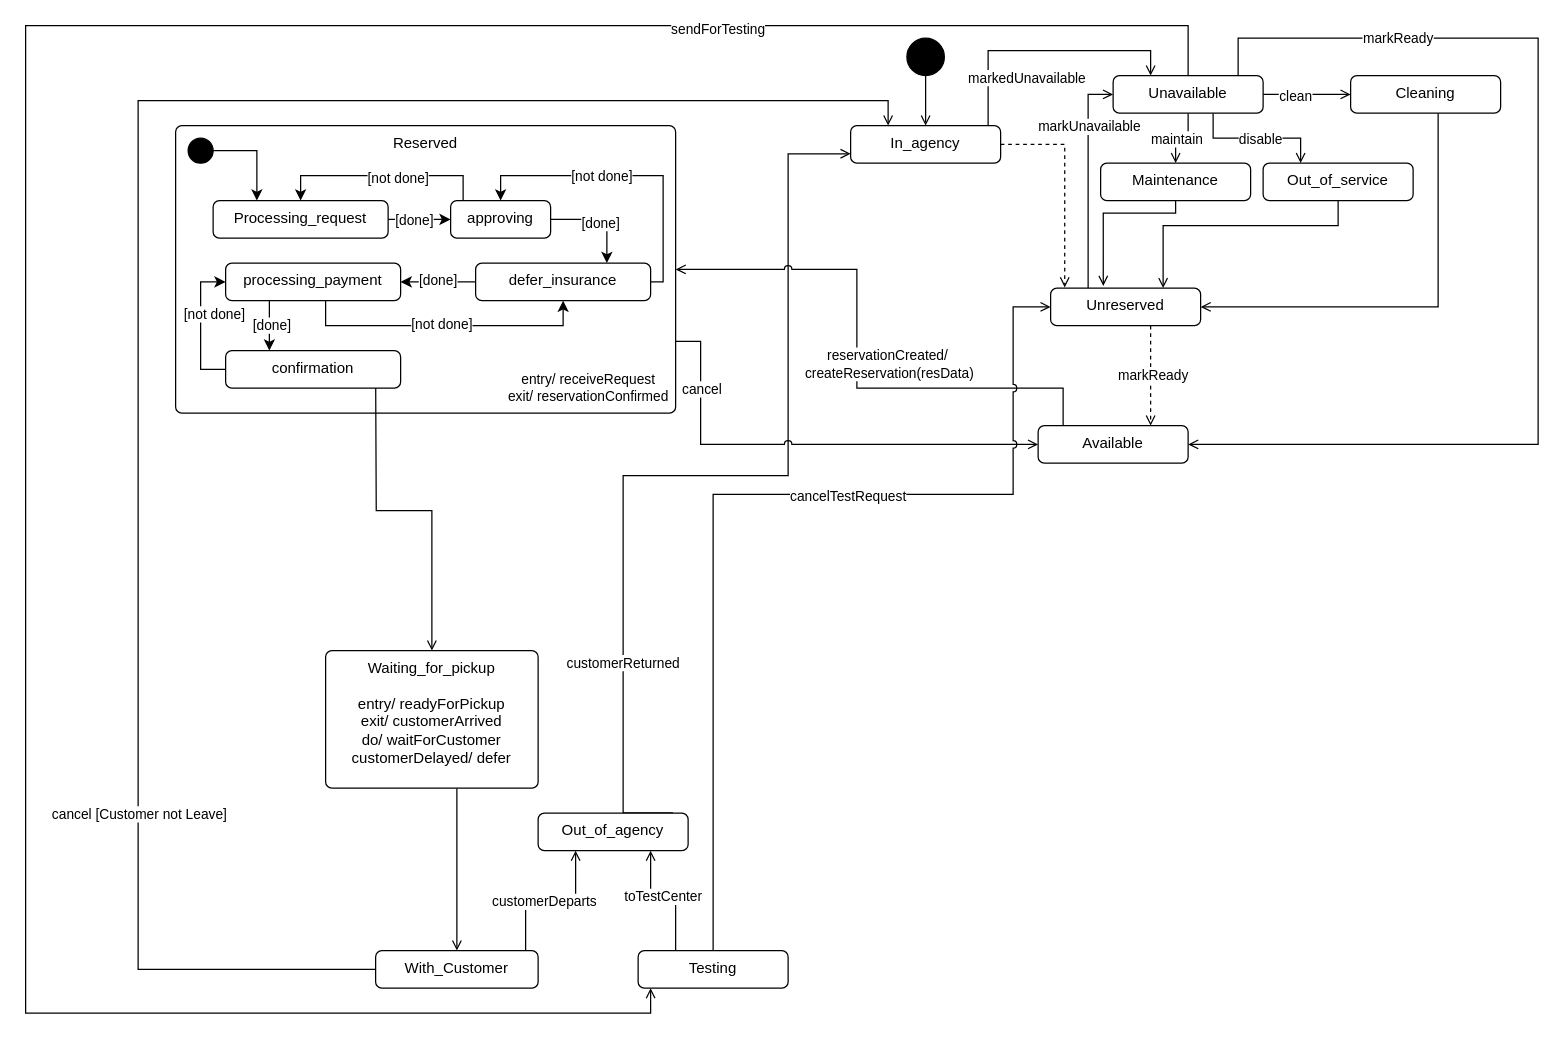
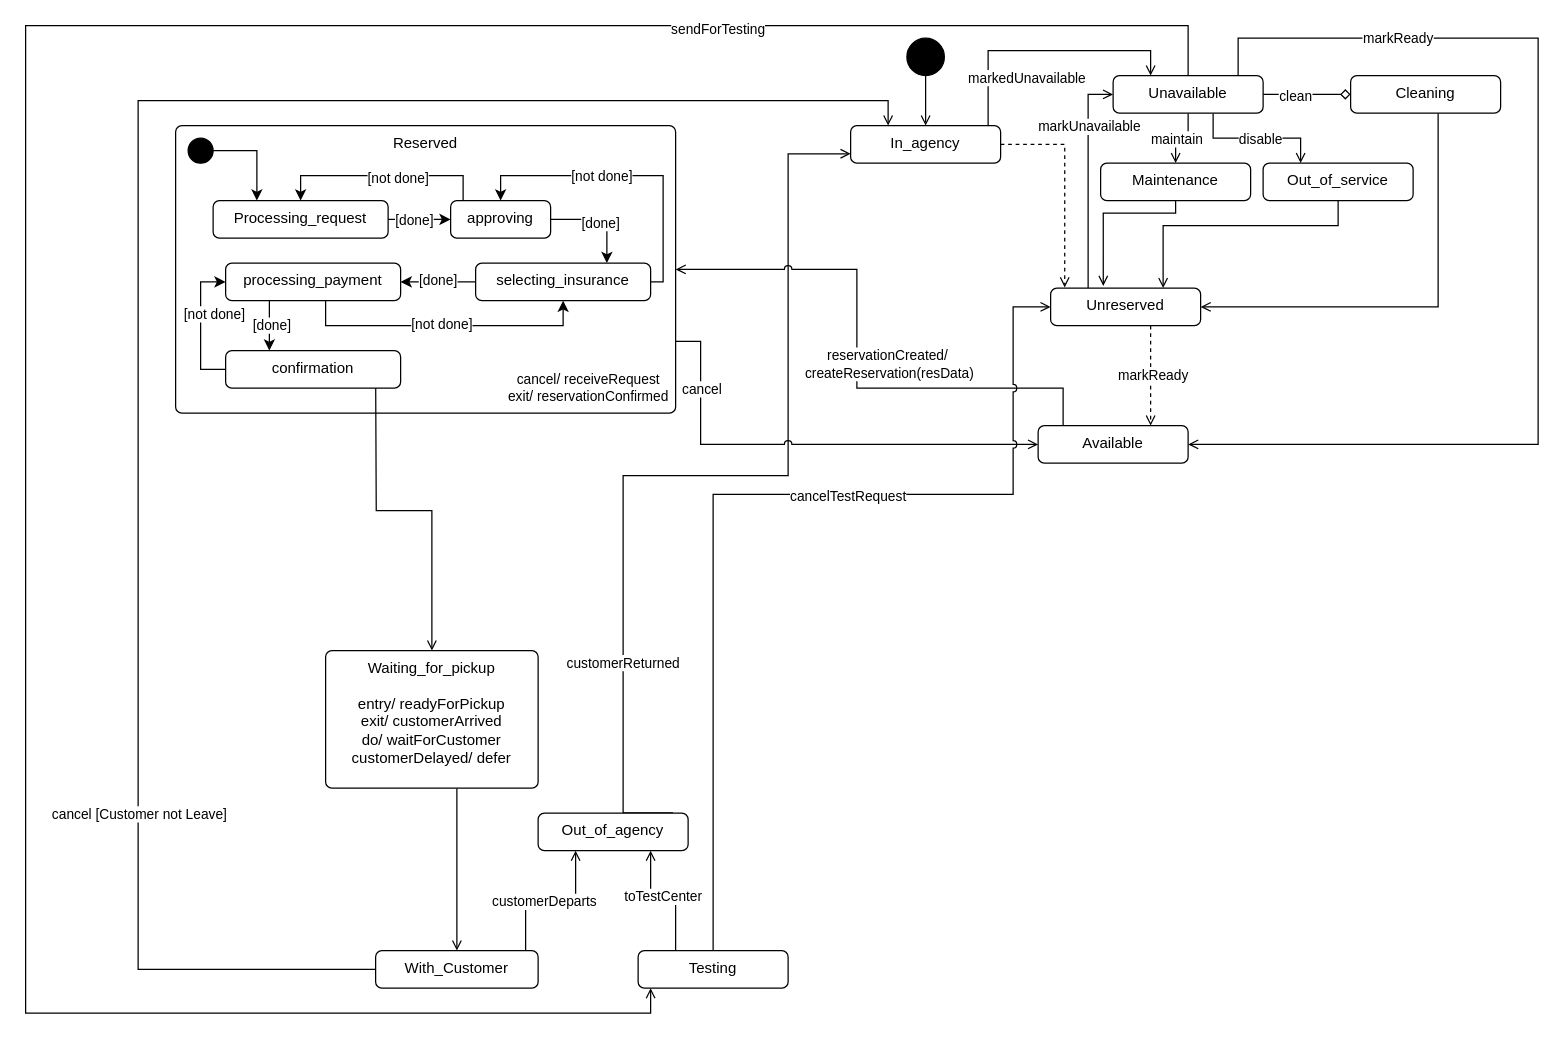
edge "Unavailable" -> "Cleaning": arrowhead open -> diamond
node "defer_insurance": label "defer_insurance" -> "selecting_insurance"
node "entry/ receiveRequest exit/ reservationConfirmed": label "entry/ receiveRequest exit/ reservationConfirmed" -> "cancel/ receiveRequest exit/ reservationConfirmed"
